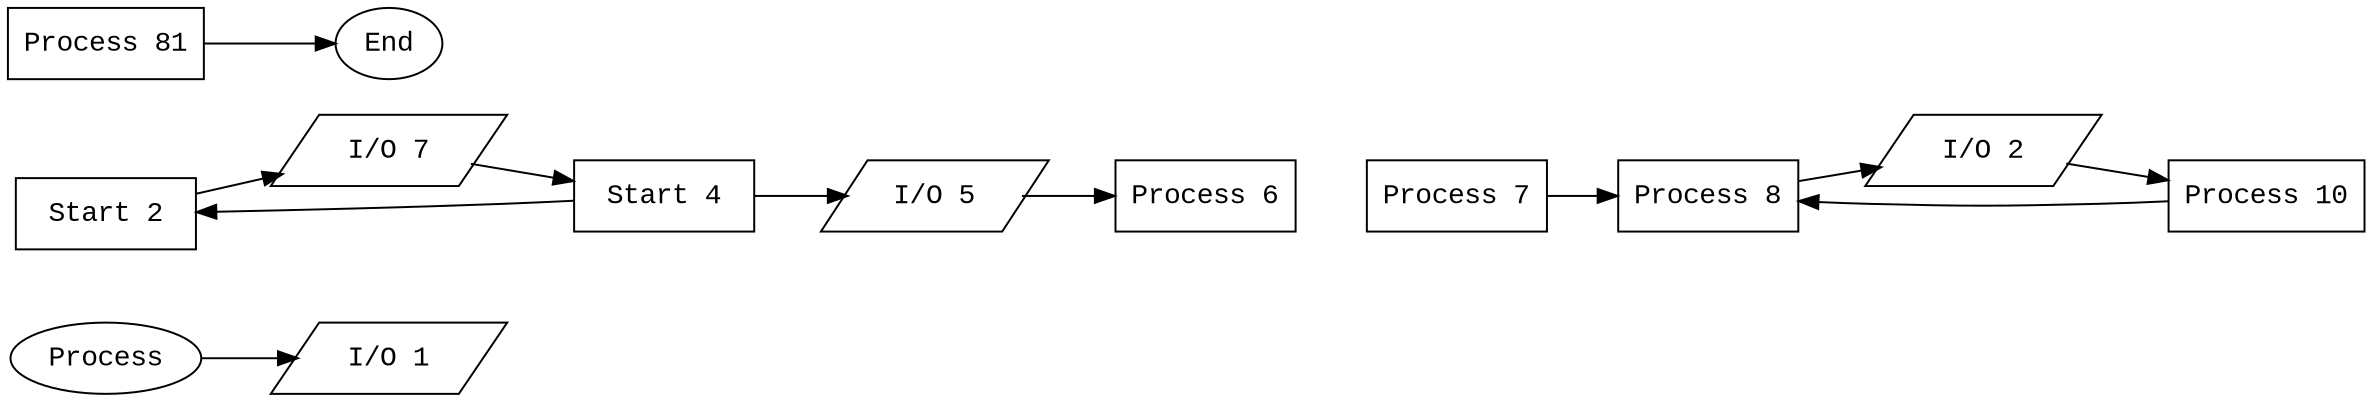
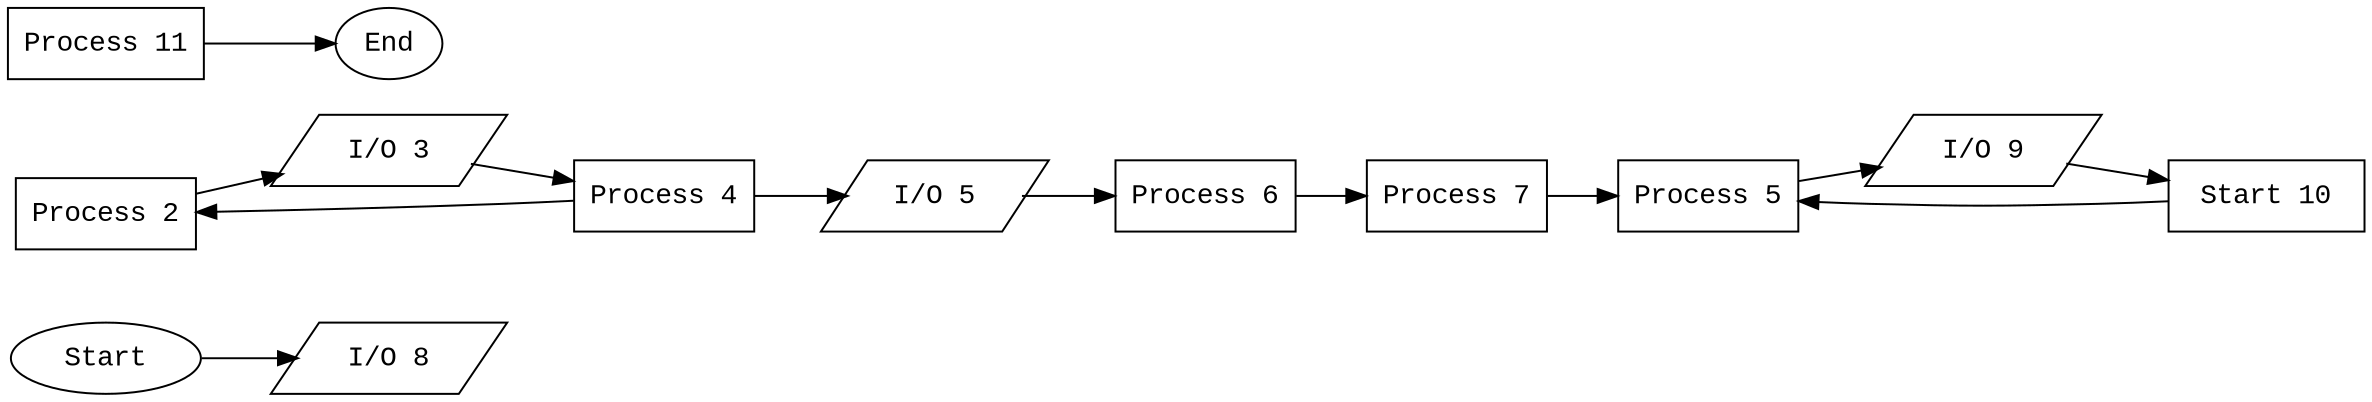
node "Process 81": label "Process 81" -> "Process 11"
node "I/O 7": label "I/O 7" -> "I/O 3"
node "I/O 2": label "I/O 2" -> "I/O 9"
node "Start 4": label "Start 4" -> "Process 4"
edge "Process 6" -> "Process 7": added
node "Process 8": label "Process 8" -> "Process 5"
node "Process 10": label "Process 10" -> "Start 10"
node "Start 2": label "Start 2" -> "Process 2"
node "Process": label "Process" -> "Start"
node "I/O 1": label "I/O 1" -> "I/O 8"
